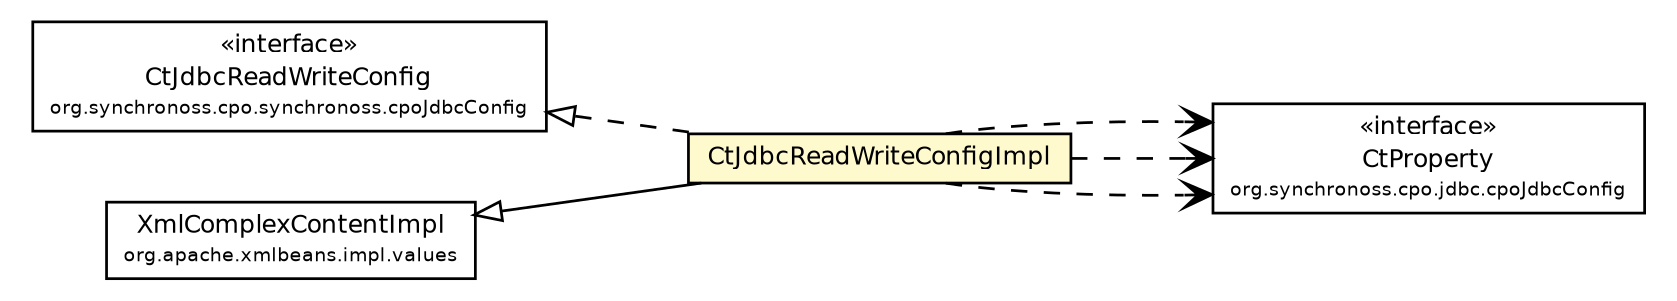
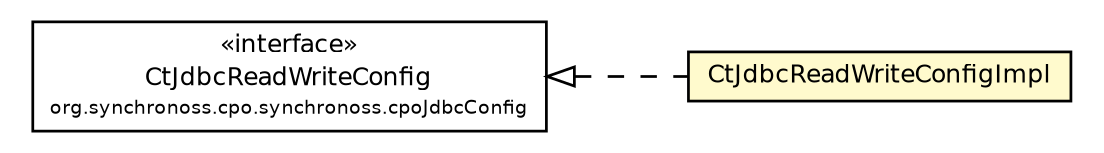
node "CtProperty": removed
node "XmlComplexContentImpl": removed
